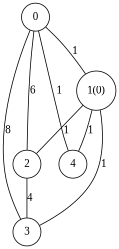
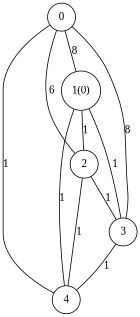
edge "0" -- "1(0)": label "1" -> "8"
edge "2" -- "3": label "4" -> "1"
edge "2" -- "4": added, label "1"
edge "3" -- "4": added, label "1"
